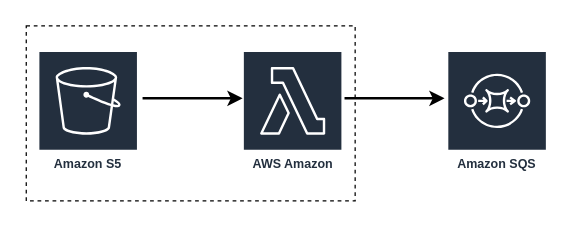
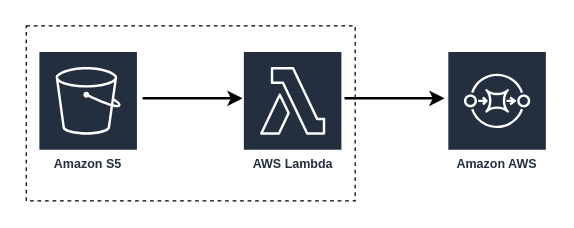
node "AWS Amazon": label "AWS Amazon" -> "AWS Lambda"
node "Amazon SQS": label "Amazon SQS" -> "Amazon AWS"
